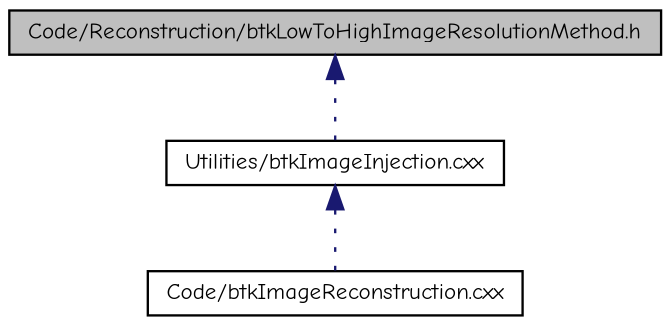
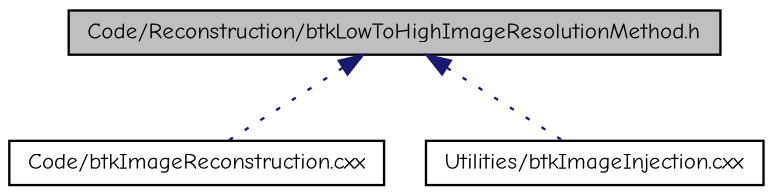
edge "Code/btkImageReconstruction.cxx" -> "Utilities/btkImageInjection.cxx": now "Code/btkImageReconstruction.cxx" -> "Code/Reconstruction/btkLowToHighImageResolutionMethod.h"
